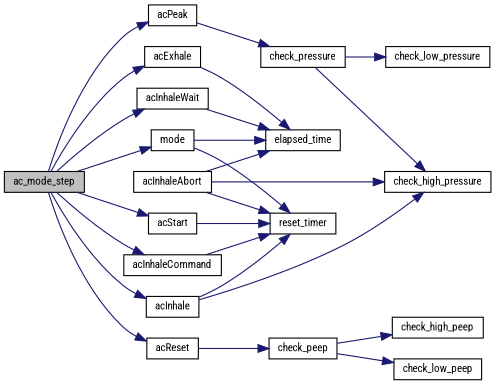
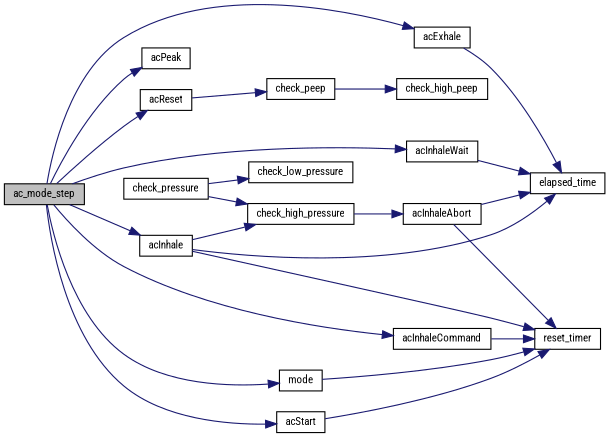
edge "acPeak" -> "check_pressure": removed
edge "mode" -> "elapsed_time": now "acInhale" -> "elapsed_time"
edge "acInhaleAbort" -> "check_high_pressure": reversed
node "check_low_peep": removed
